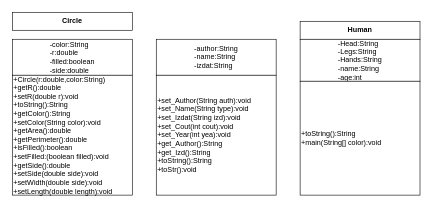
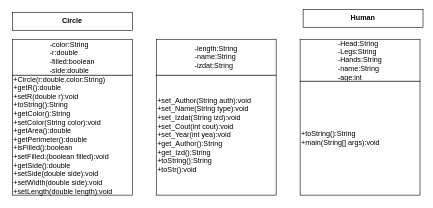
node "Human": moved (360, 30) -> (363, 18)
node "-author:String -name:String -izdat:String": label "-author:String -name:String -izdat:String" -> "-length:String -name:String -izdat:String"
node "+toString():String +main(String[] color):void": label "+toString():String +main(String[] color):void" -> "+toString():String +main(String[] args):void"
